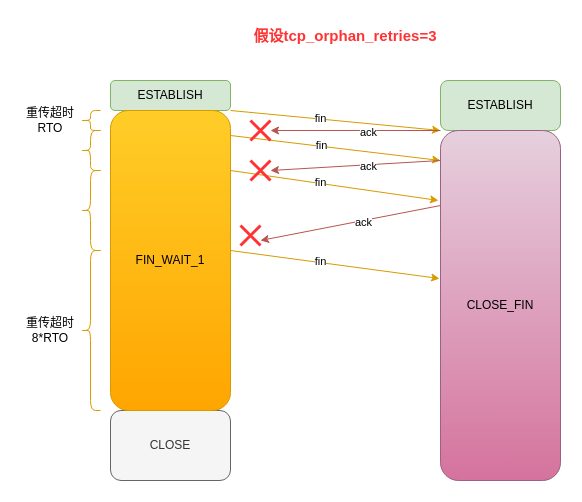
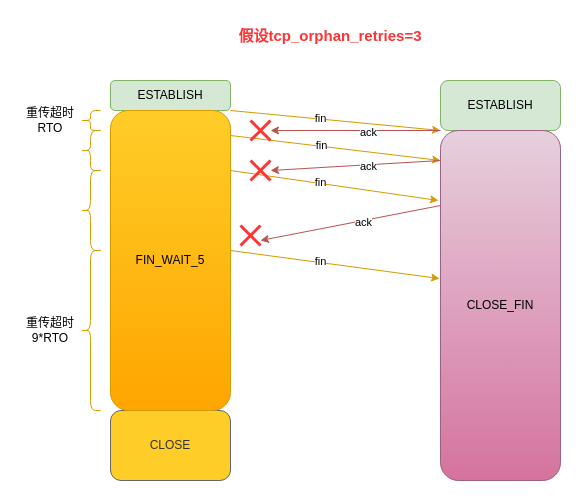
node "假设tcp_orphan_retries=3": moved (346, 36) -> (331, 36)
node "FIN_WAIT_1": label "FIN_WAIT_1" -> "FIN_WAIT_5"
node "重传超时 8*RTO": label "重传超时 8*RTO" -> "重传超时 9*RTO"
node "CLOSE": fillcolor #f5f5f5 -> #ffcd28
